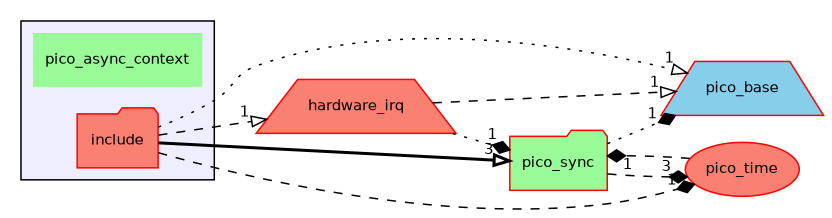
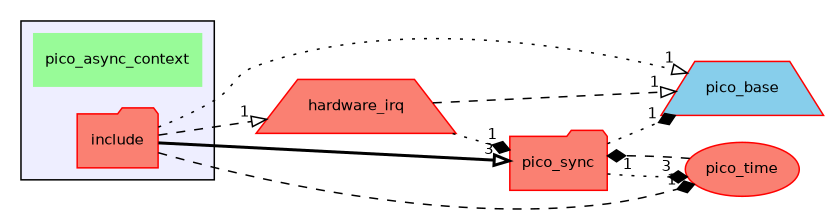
node "pico_sync": fillcolor palegreen -> salmon
edge "pico_sync" -> "pico_time": style dashed -> dotted
